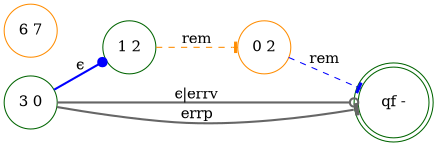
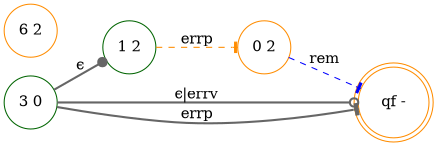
node "6 7": label "6 7" -> "6 2"
edge "1 2" -> "0 2": label "rem" -> "errp"
edge "3 0" -> "1 2": color blue -> gray40
node "qf -": color darkgreen -> darkorange
